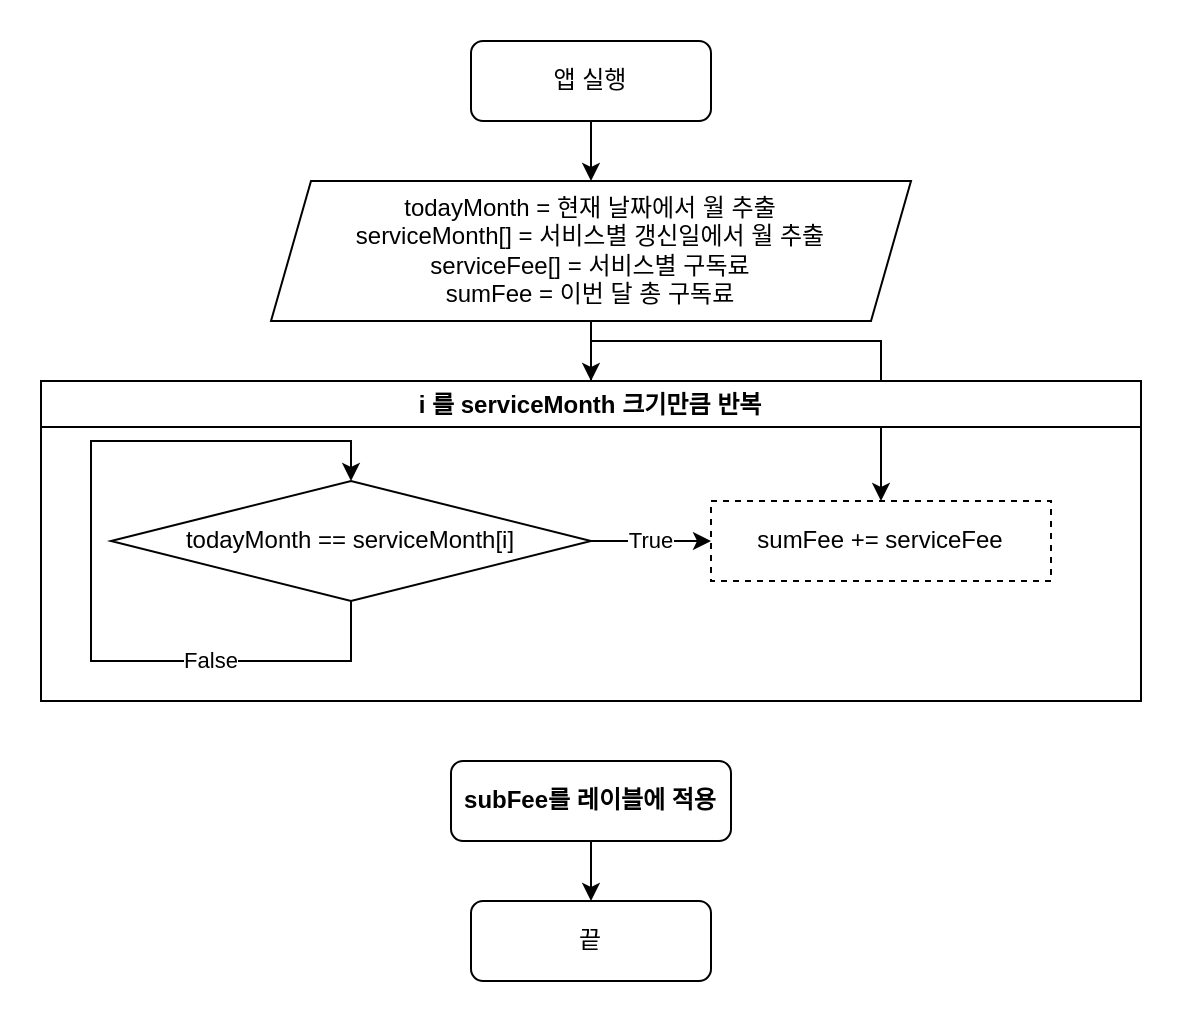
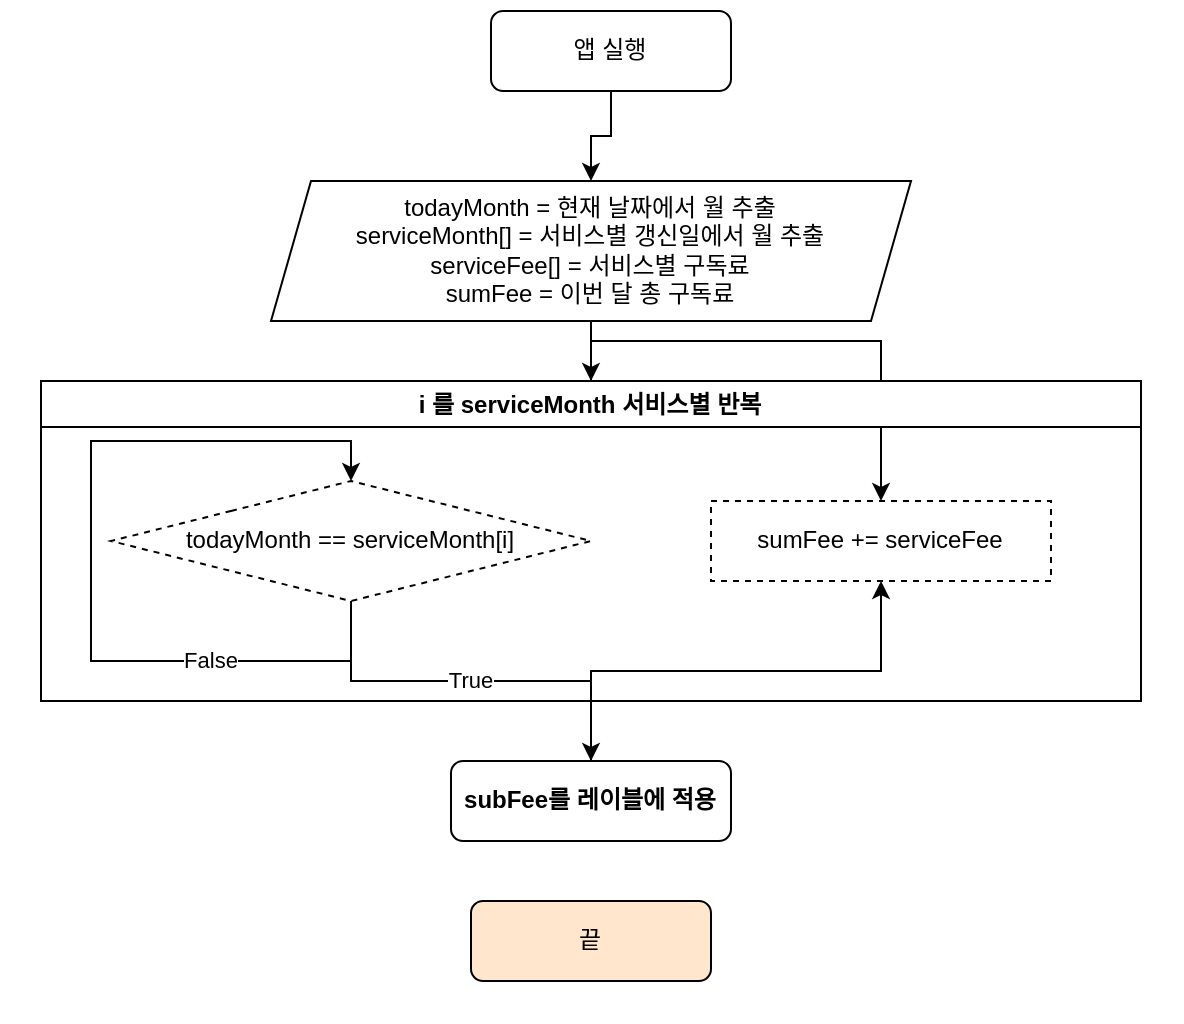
node "앱 실행": moved (591, 81) -> (611, 51)
node "i 를 serviceMonth 크기만큼 반복": label "i 를 serviceMonth 크기만큼 반복" -> "i 를 serviceMonth 서비스별 반복"
node "todayMonth == serviceMonth[i]": style solid -> dashed
edge "todayMonth == serviceMonth[i]" -> "sumFee += serviceFee": now "todayMonth == serviceMonth[i]" -> "subFee를 레이블에 적용"
edge "subFee를 레이블에 적용" -> "끝": now "subFee를 레이블에 적용" -> "sumFee += serviceFee"
node "끝": fillcolor #ffffff -> #ffe6cc
